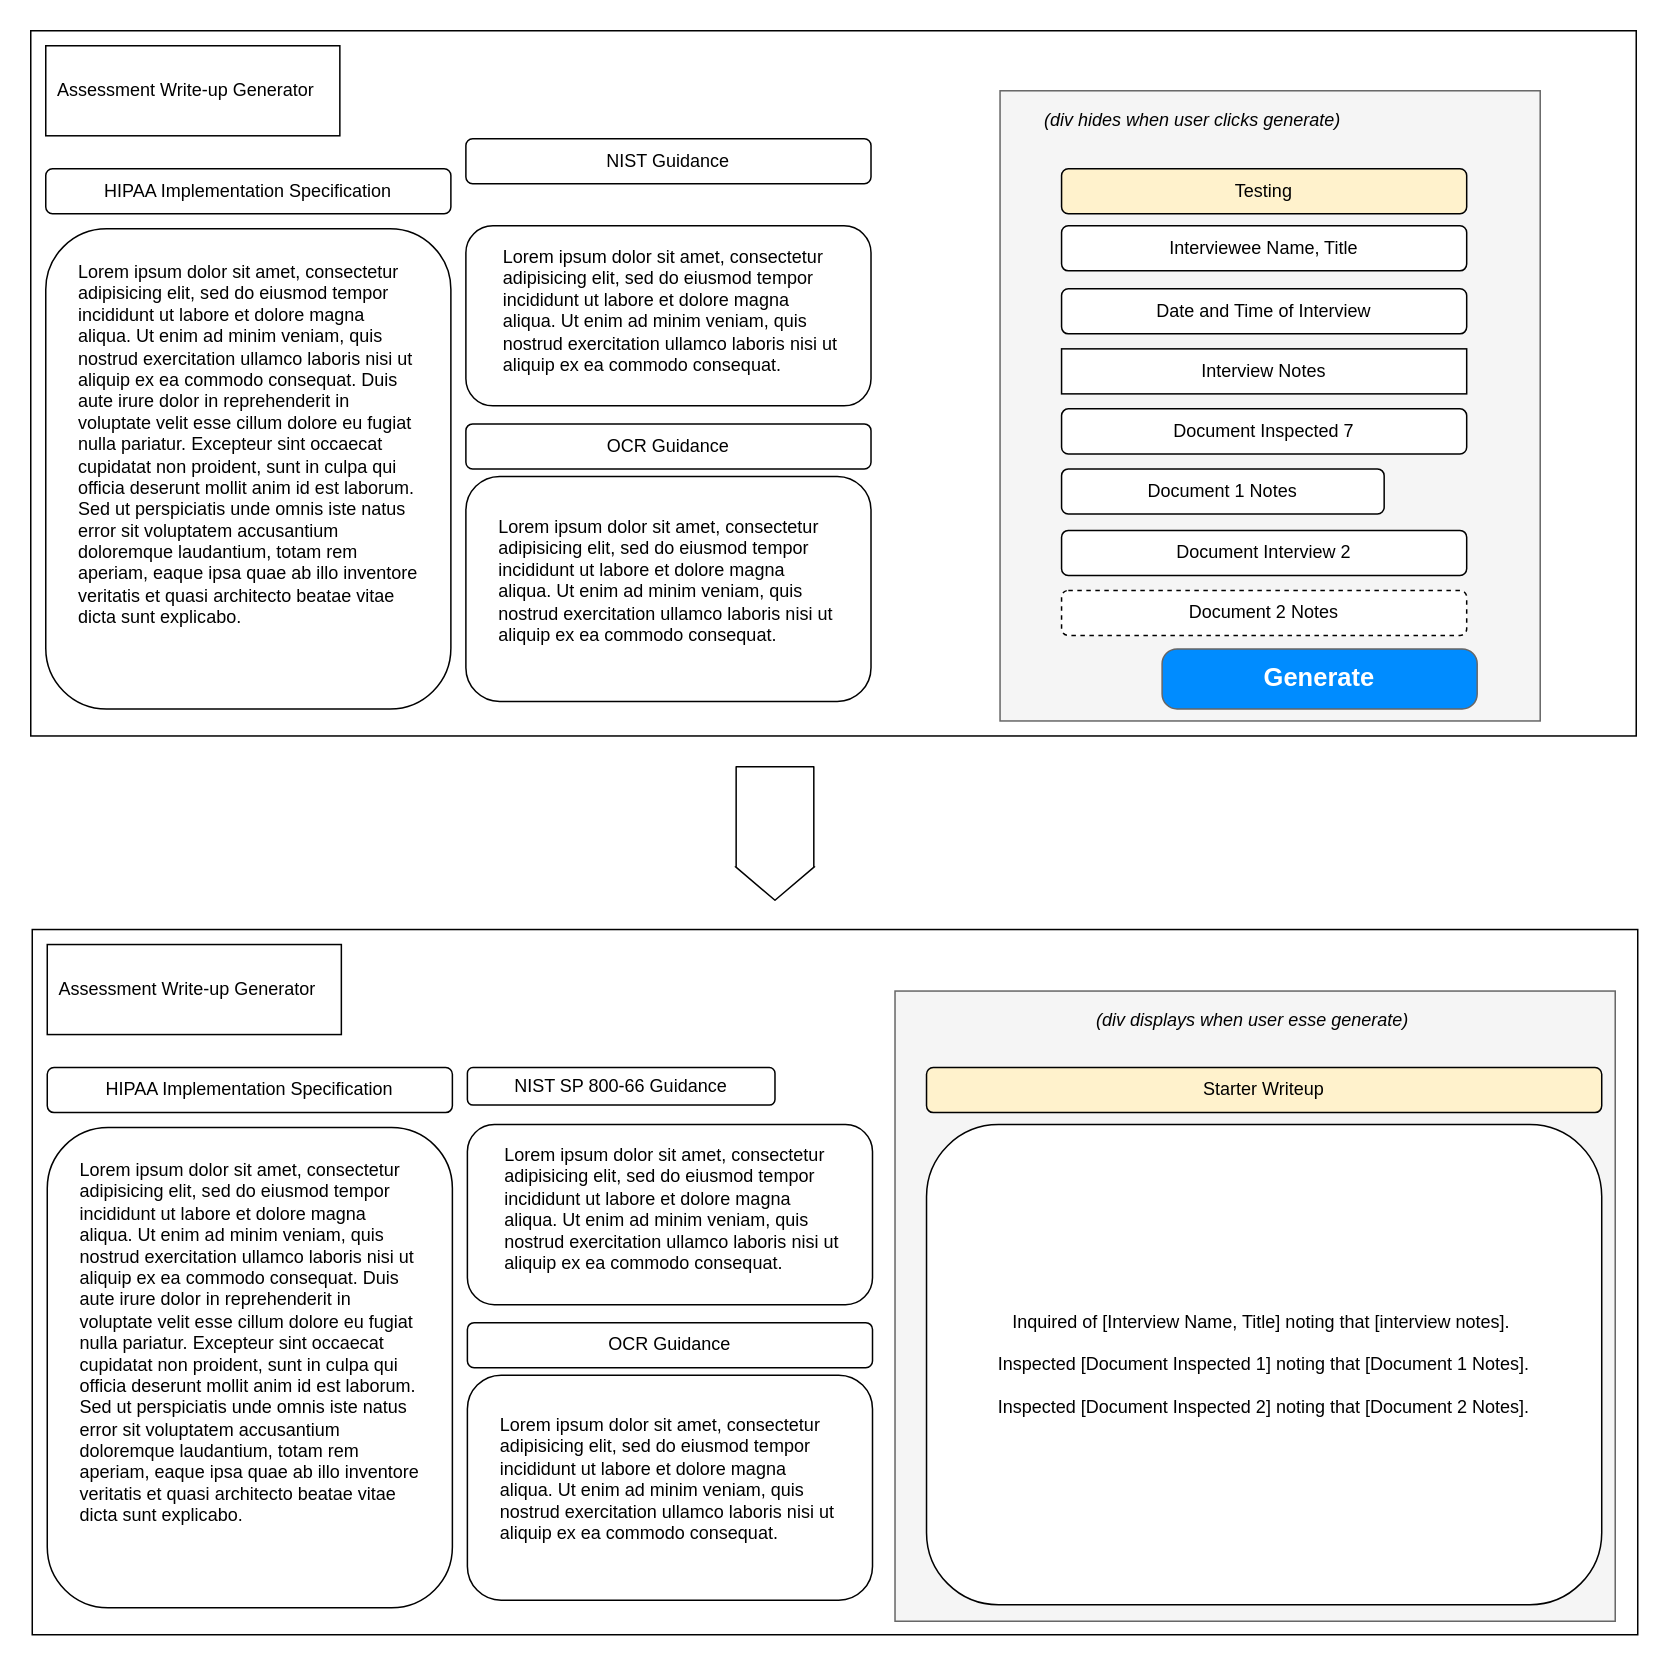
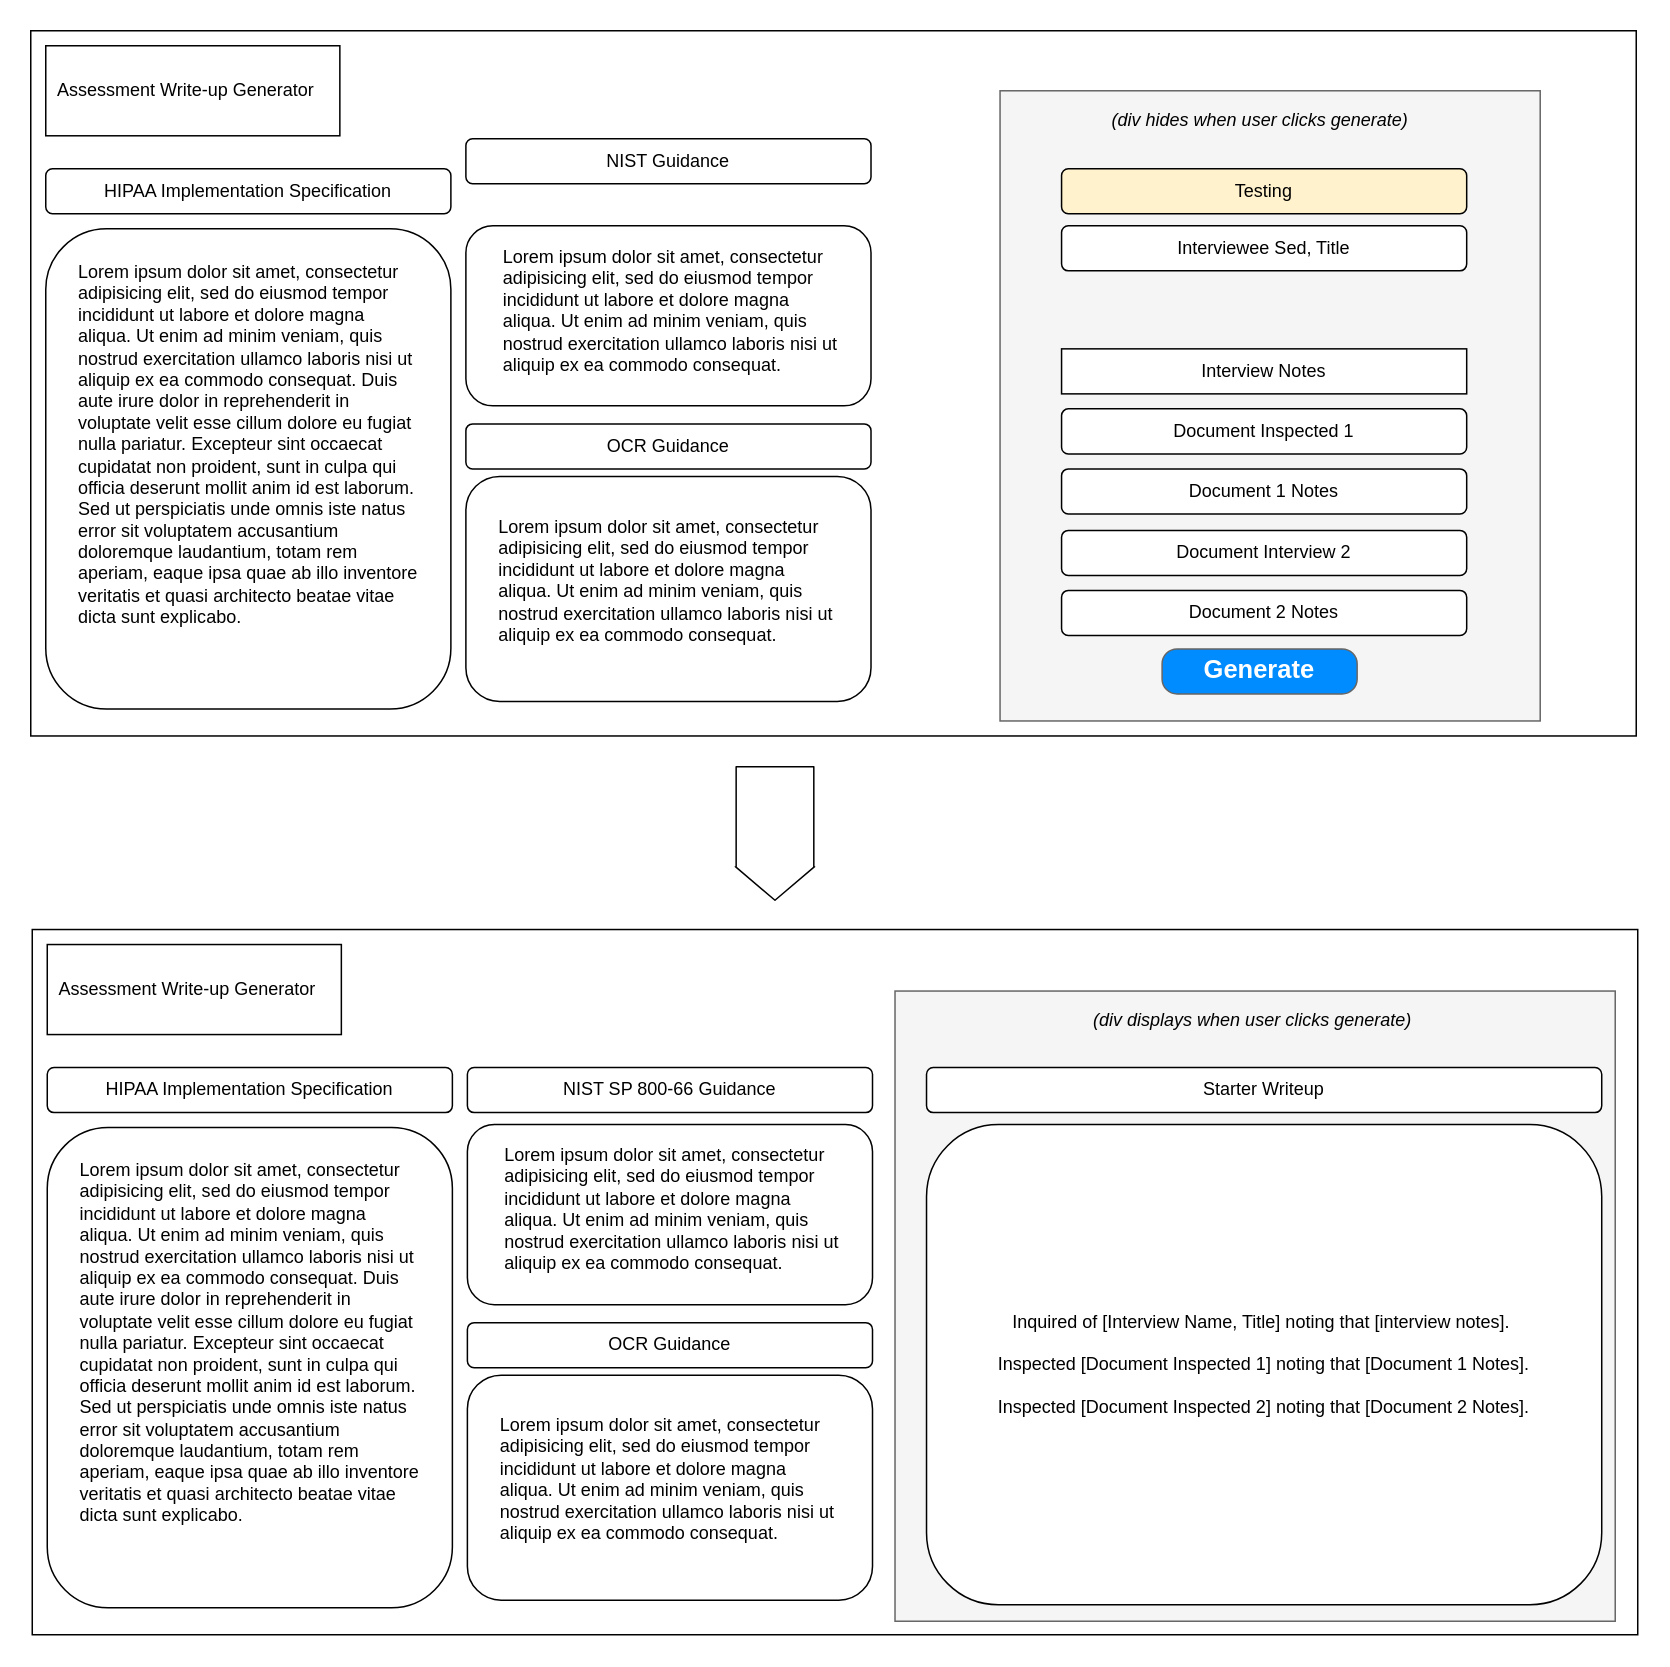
node "(div hides when user clicks generate)": moved (1192, 121) -> (1259, 121)
node "Interviewee Name, Title": label "Interviewee Name, Title" -> "Interviewee Sed, Title"
node "Date and Time of Interview": removed
node "Document Inspected 7": label "Document Inspected 7" -> "Document Inspected 1"
node "Document 1 Notes": size 323x45 -> 405x45
node "Document 2 Notes": style dashed -> solid
node "Generate": size 315x60 -> 195x45
node "(div displays when user esse generate)": label "(div displays when user esse generate)" -> "(div displays when user clicks generate)"
node "NIST SP 800-66 Guidance": size 308x38 -> 405x45
node "Starter Writeup": fillcolor #fff2cc -> #ffffff
